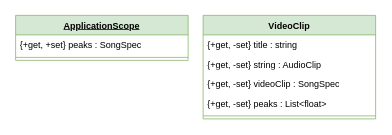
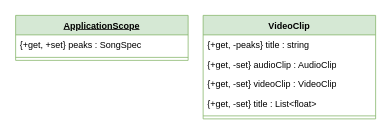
node "{+get, -set} title : string": label "{+get, -set} title : string" -> "{+get, -peaks} title : string"
node "{+get, -set} string : AudioClip": label "{+get, -set} string : AudioClip" -> "{+get, -set} audioClip : AudioClip"
node "{+get, -set} videoClip : SongSpec": label "{+get, -set} videoClip : SongSpec" -> "{+get, -set} videoClip : VideoClip"
node "{+get, -set} peaks : List<float>": label "{+get, -set} peaks : List<float>" -> "{+get, -set} title : List<float>"
